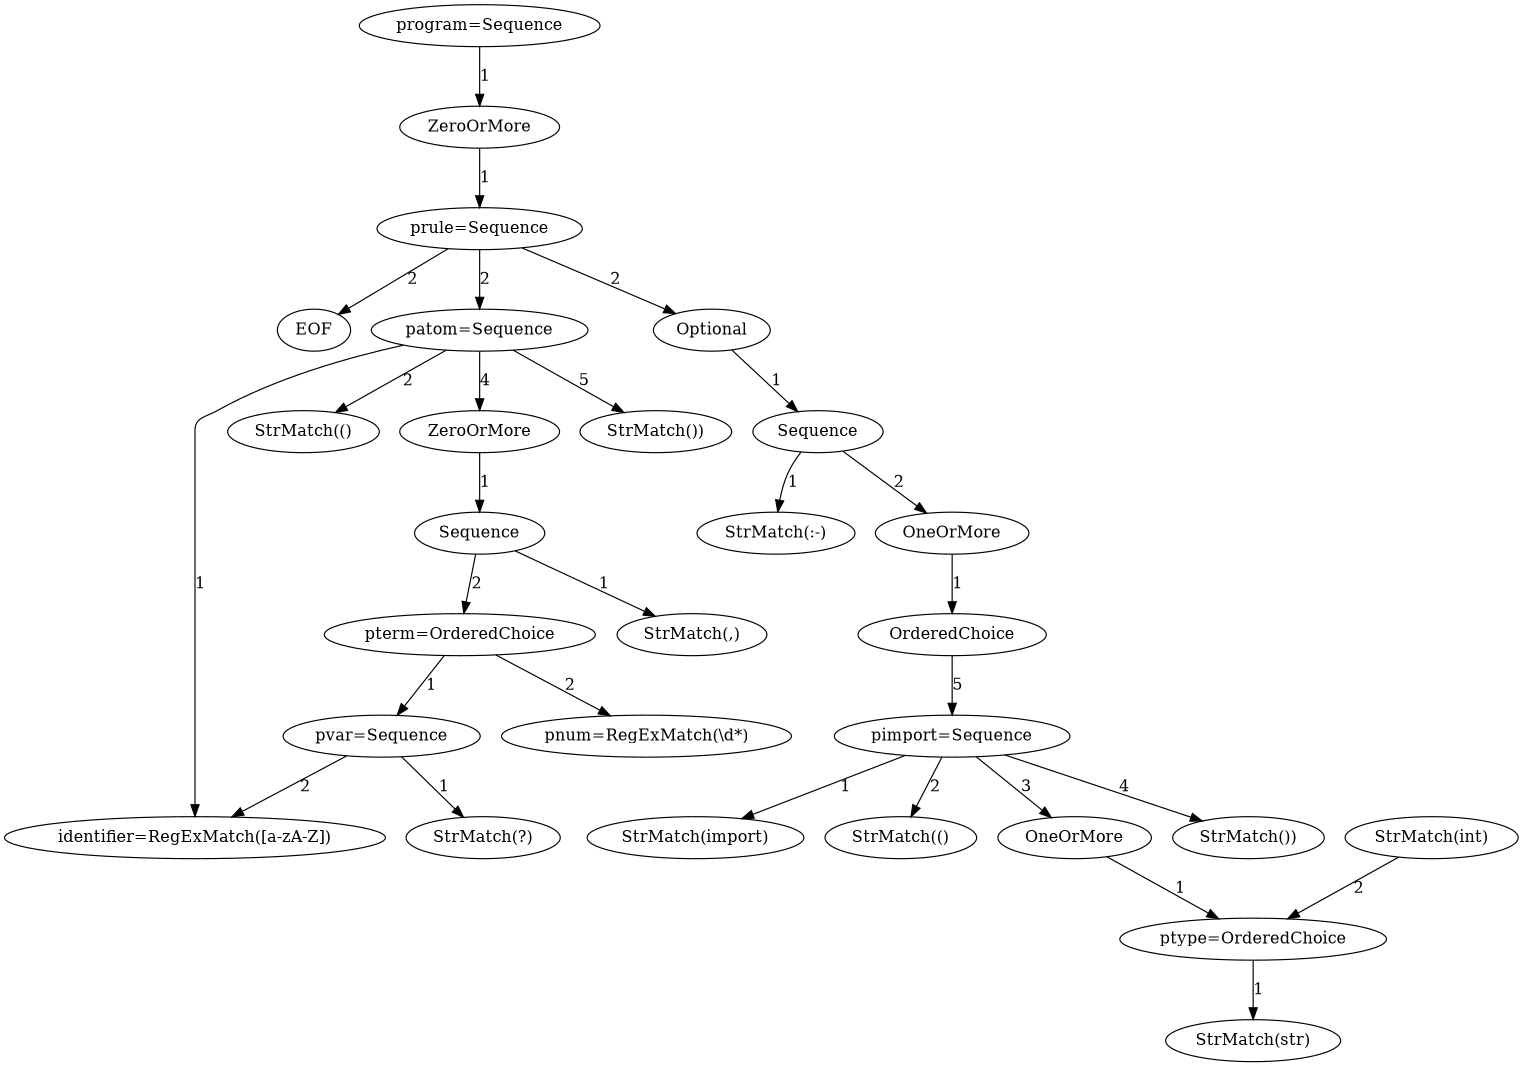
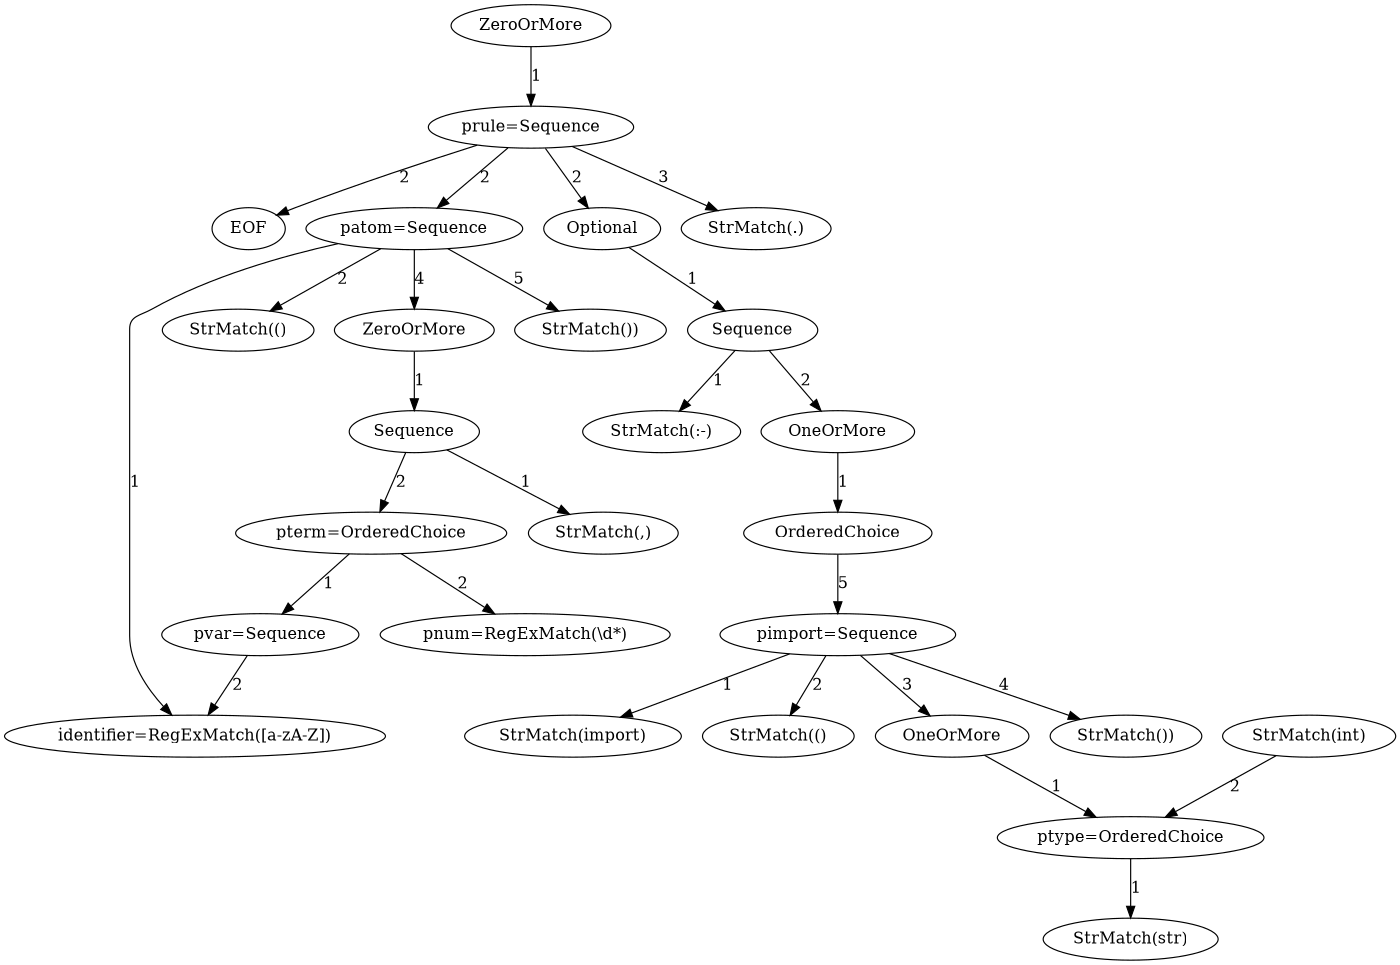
node "program=Sequence": removed
node "StrMatch(.)": added
node "StrMatch(?)": removed
